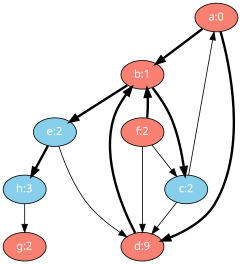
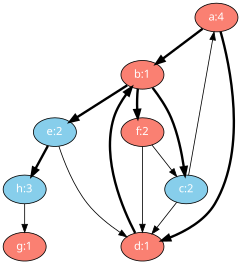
node "a:0": label "a:0" -> "a:4"
edge "f:2" -> "b:1": reversed
node "g:2": label "g:2" -> "g:1"
node "d:9": label "d:9" -> "d:1"
